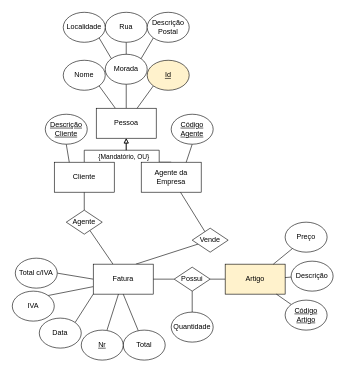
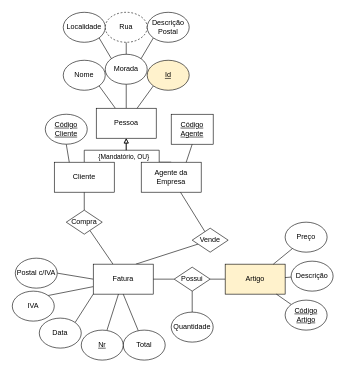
node "Rua": style solid -> dashed
node "Descrição Cliente": label "Descrição Cliente" -> "Código Cliente"
node "Código Agente": shape ellipse -> rectangle
node "Agente": label "Agente" -> "Compra"
node "Total c/IVA": label "Total c/IVA" -> "Postal c/IVA"
